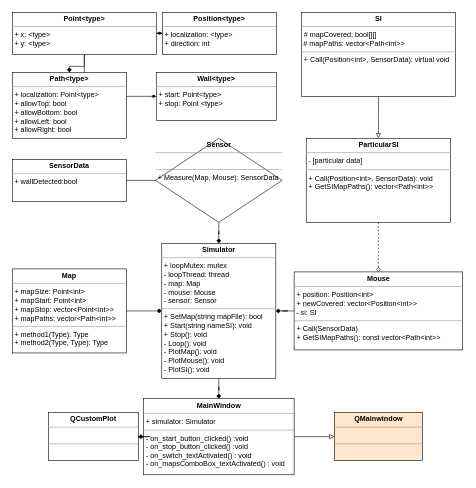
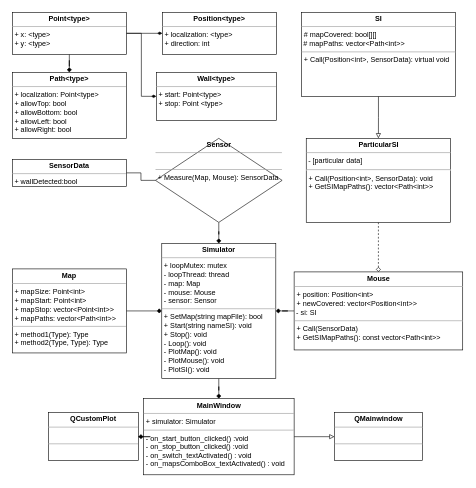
node "Point<type> + x: <type> + y: <type>": size 144x42 -> 114x42
node "SensorData + wallDetected:bool": size 114x42 -> 114x27
node "QMainwindow": fillcolor #ffe6cc -> #ffffff
